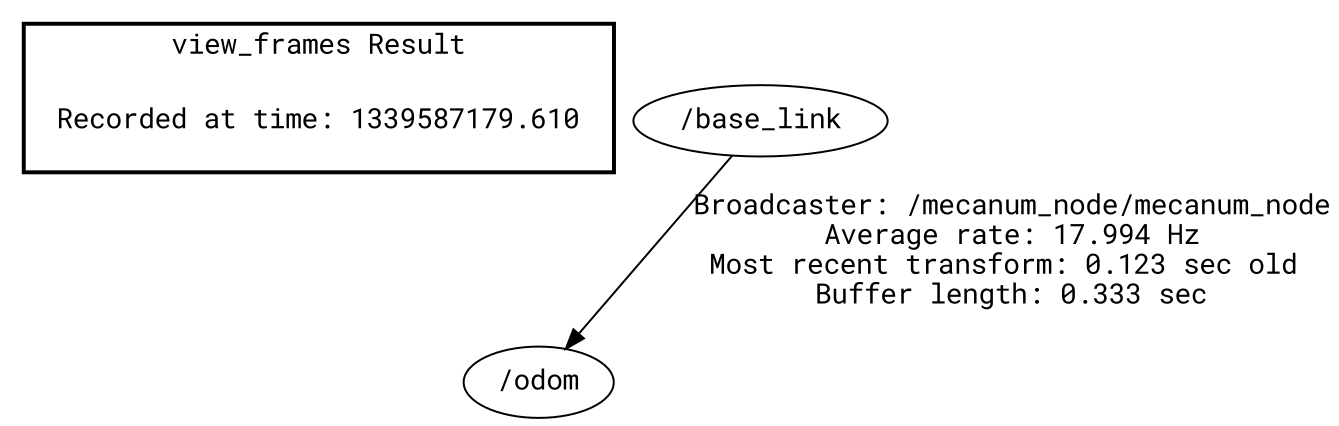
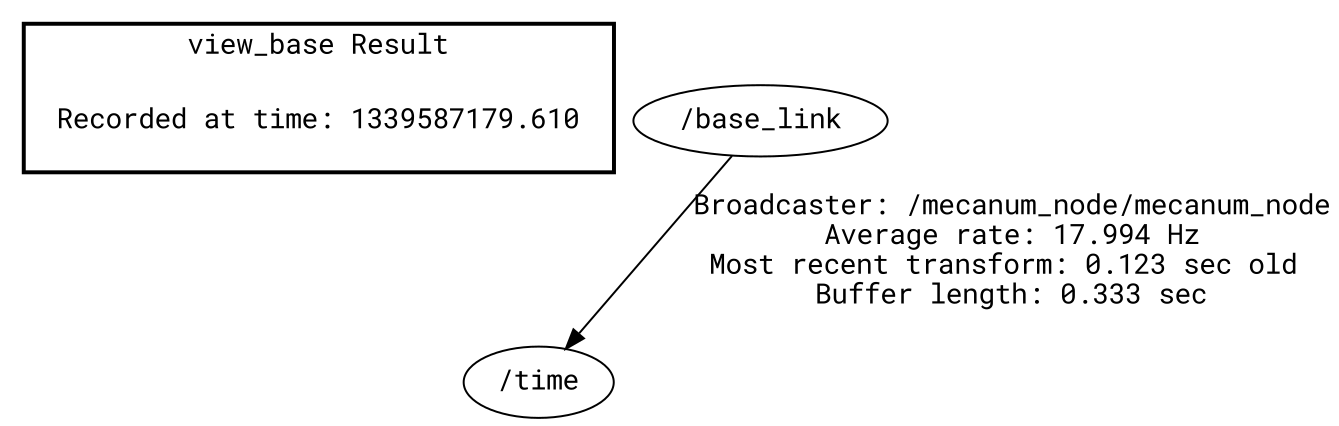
cluster "view_frames Result": label "view_frames Result" -> "view_base Result"
node "/odom": label "/odom" -> "/time"
